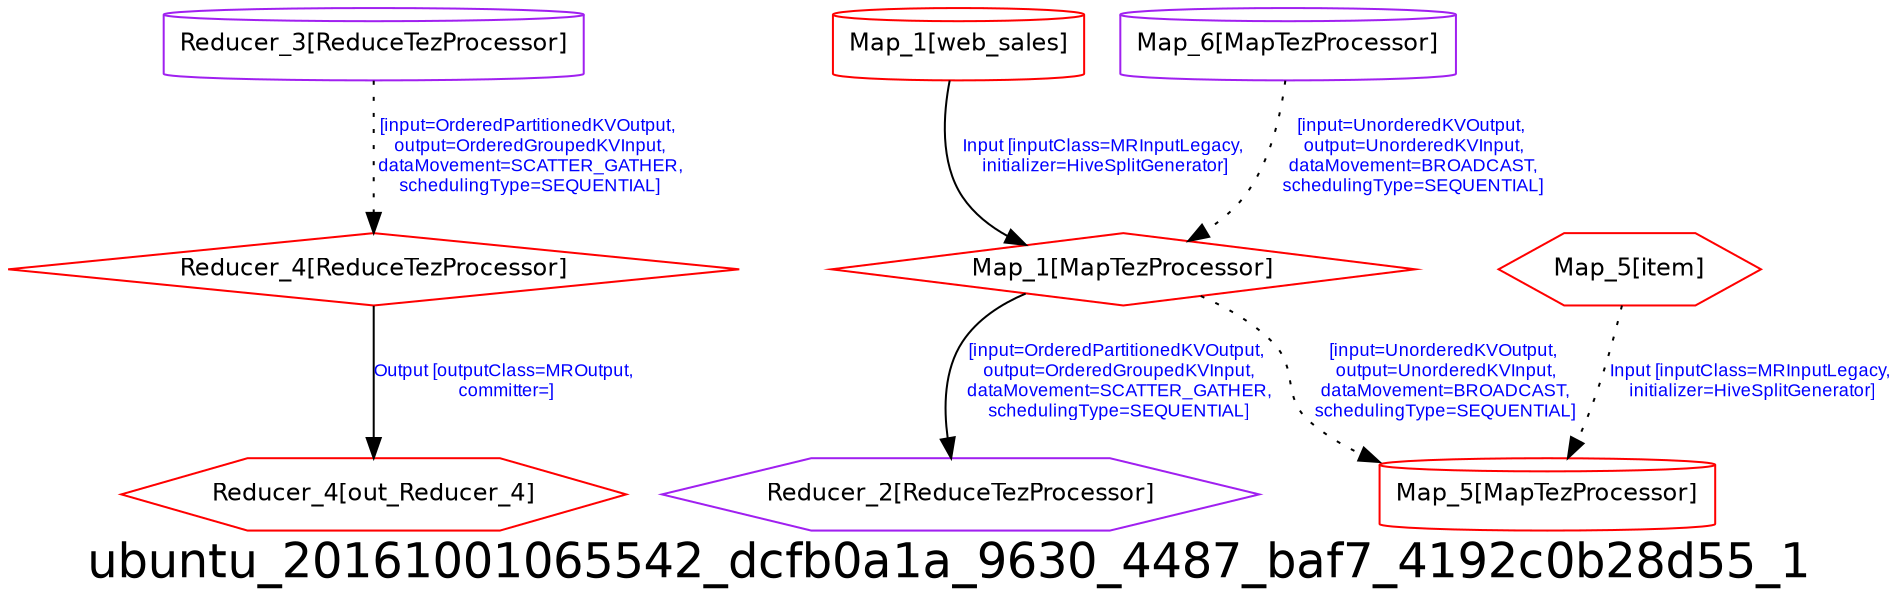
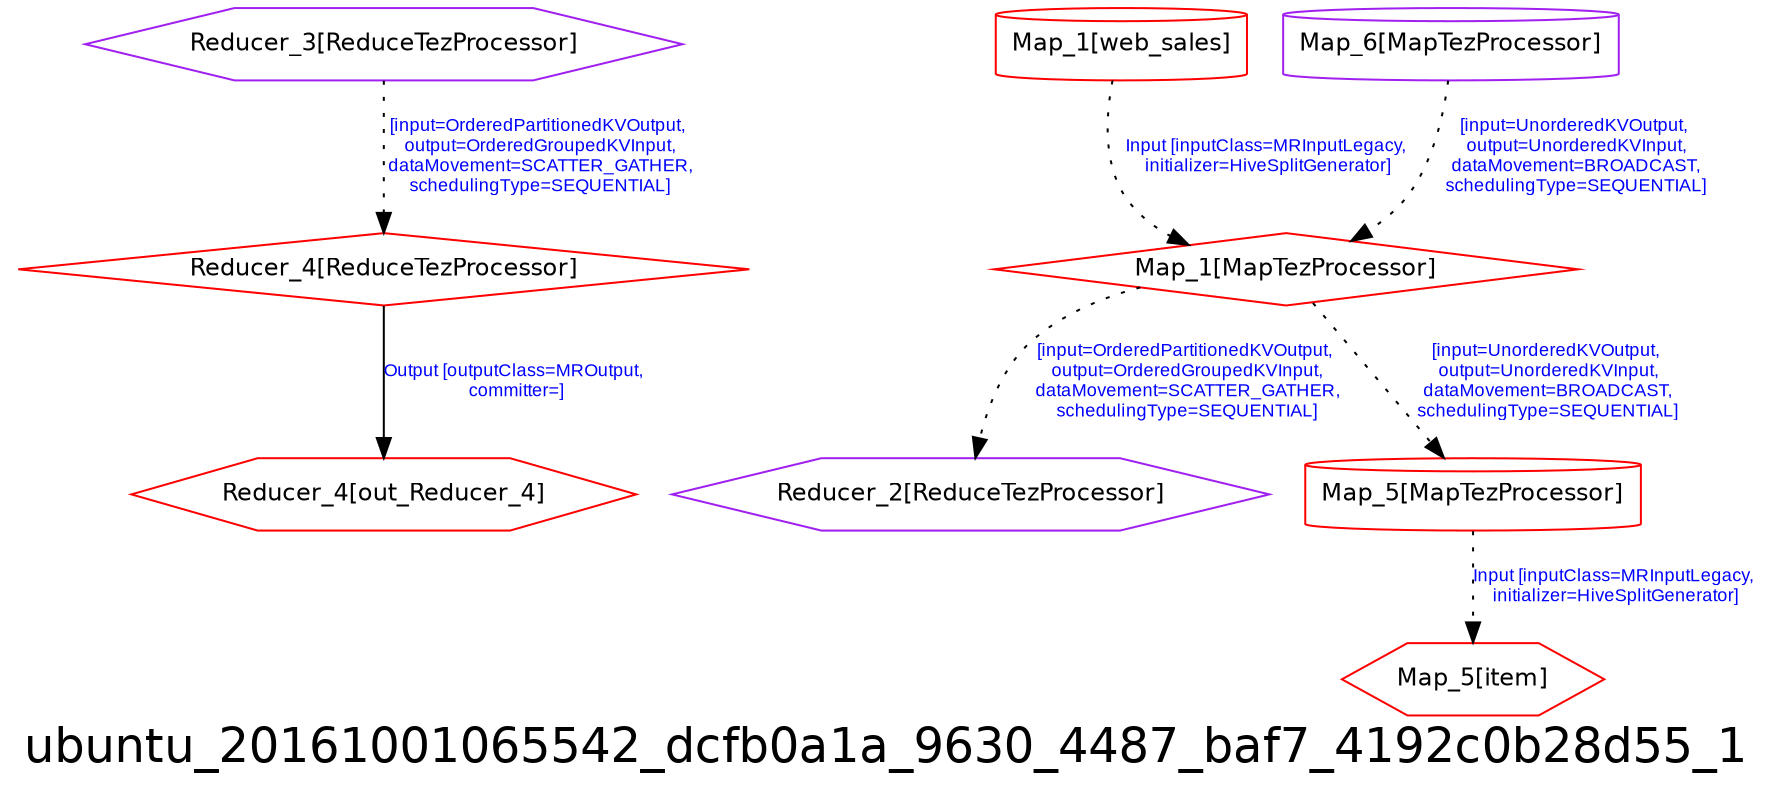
node "Reducer_3[ReduceTezProcessor]": shape cylinder -> hexagon
edge "Map_1[web_sales]" -> "Map_1[MapTezProcessor]": style solid -> dotted
edge "Map_1[MapTezProcessor]" -> "Reducer_2[ReduceTezProcessor]": style solid -> dotted
edge "Map_5[item]" -> "Map_5[MapTezProcessor]": reversed
